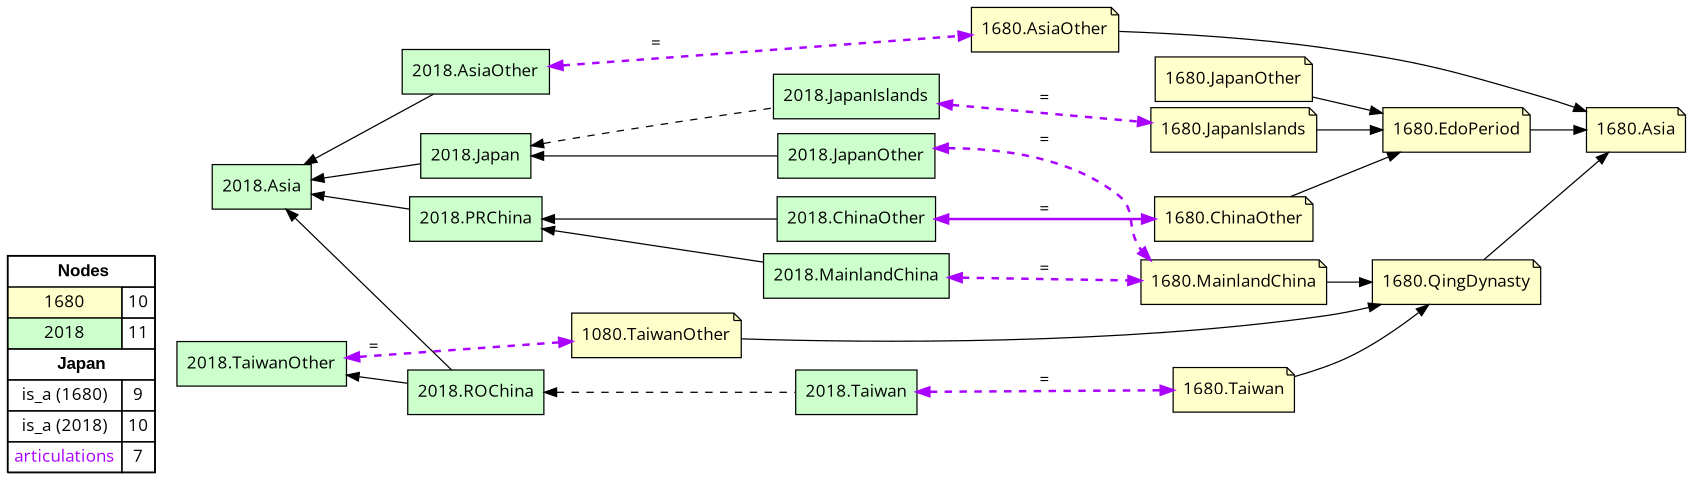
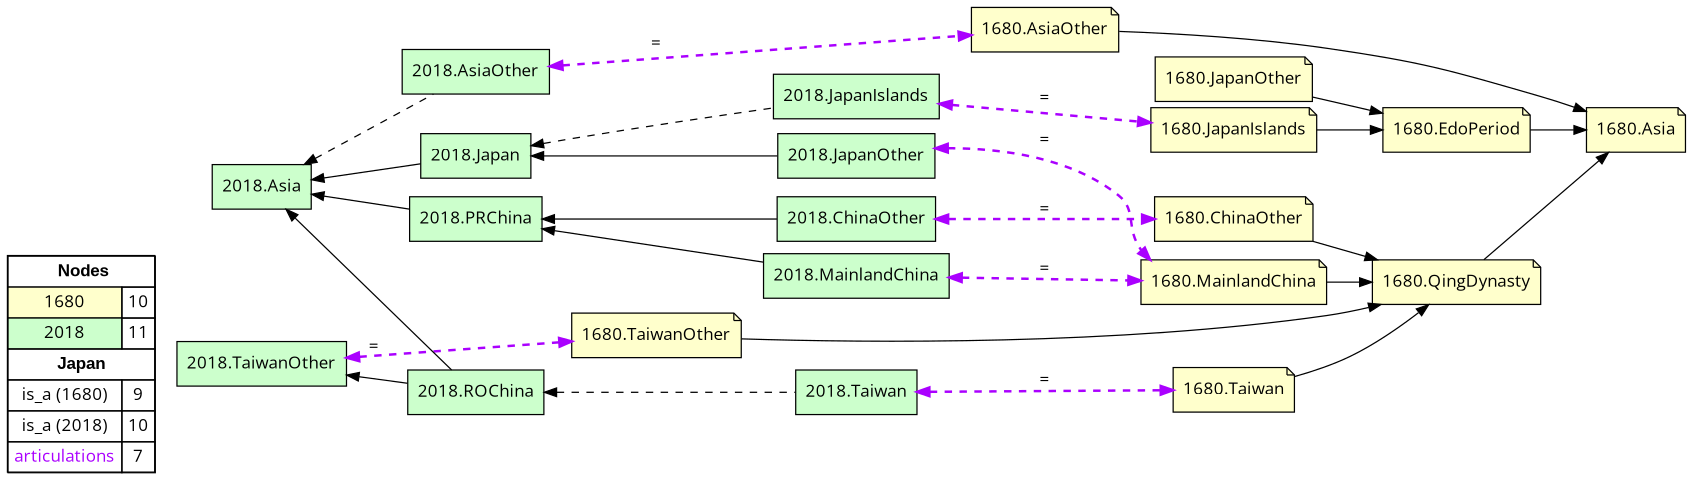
edge "2018.AsiaOther" -> "2018.Asia": style solid -> dashed
edge "1680.ChinaOther" -> "1680.EdoPeriod": now "1680.ChinaOther" -> "1680.QingDynasty"
edge "2018.ChinaOther" -- "1680.ChinaOther": style solid -> dashed
node "1080.TaiwanOther": label "1080.TaiwanOther" -> "1680.TaiwanOther"
